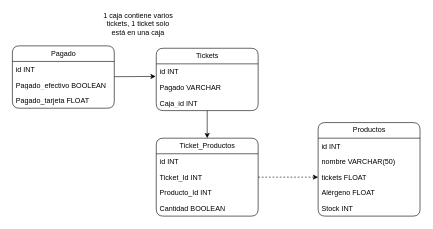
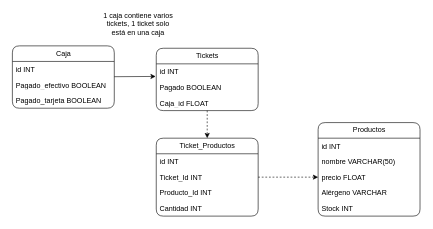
node "Pagado": label "Pagado" -> "Caja"
node "Pagado VARCHAR": label "Pagado VARCHAR" -> "Pagado BOOLEAN"
node "Pagado_tarjeta FLOAT": label "Pagado_tarjeta FLOAT" -> "Pagado_tarjeta BOOLEAN"
node "Caja_id INT": label "Caja_id INT" -> "Caja_id FLOAT"
edge "Tickets" -> "Ticket_Productos": style solid -> dashed
node "tickets FLOAT": label "tickets FLOAT" -> "precio FLOAT"
node "Alérgeno FLOAT": label "Alérgeno FLOAT" -> "Alérgeno VARCHAR"
node "Cantidad BOOLEAN": label "Cantidad BOOLEAN" -> "Cantidad INT"
